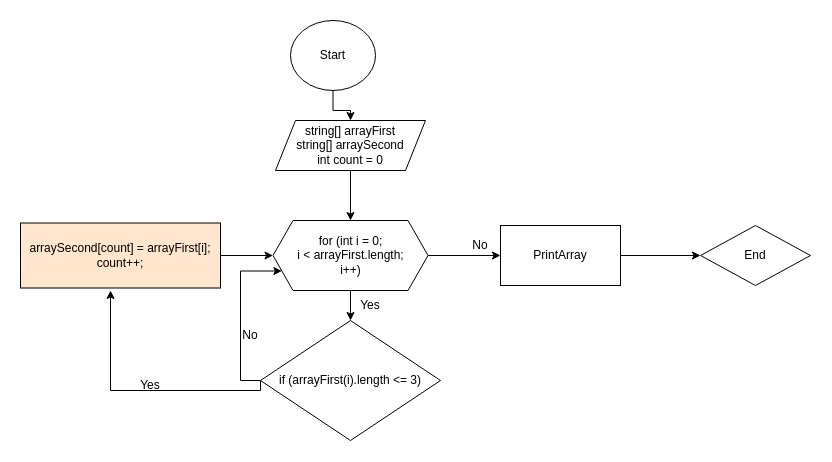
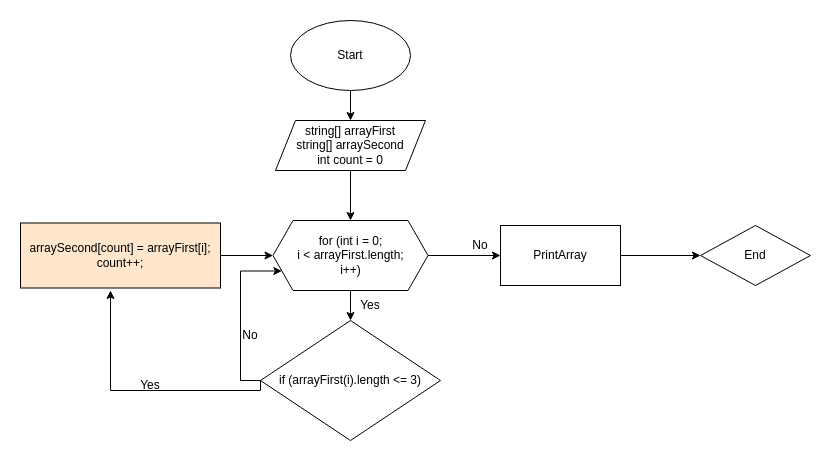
node "Start": size 85x70 -> 120x70
